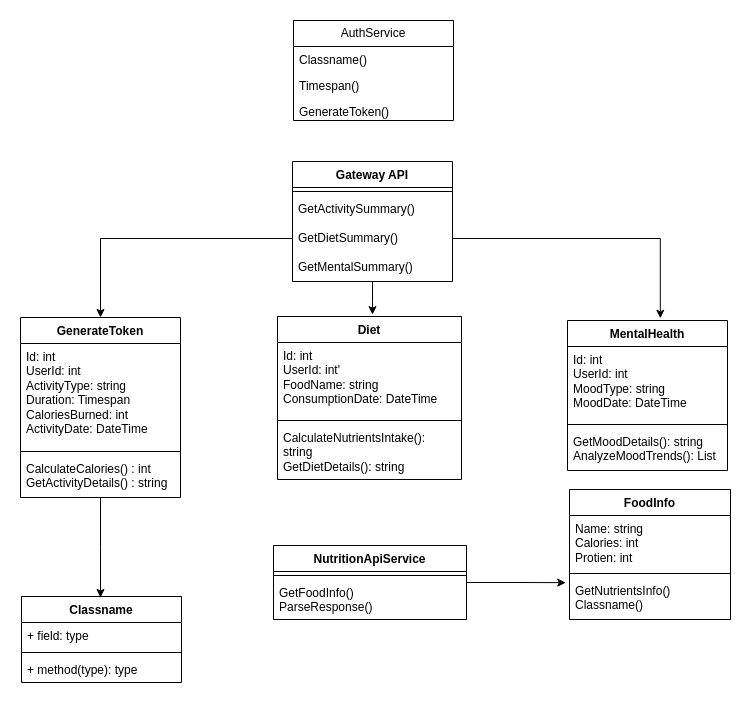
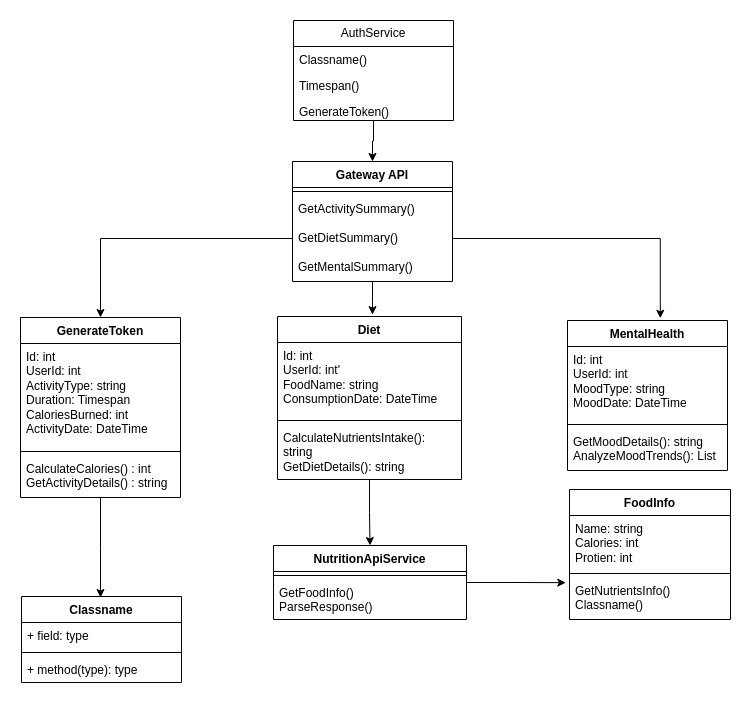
edge "AuthService" -> "Gateway API": added
edge "Diet" -> "NutritionApiService": added
